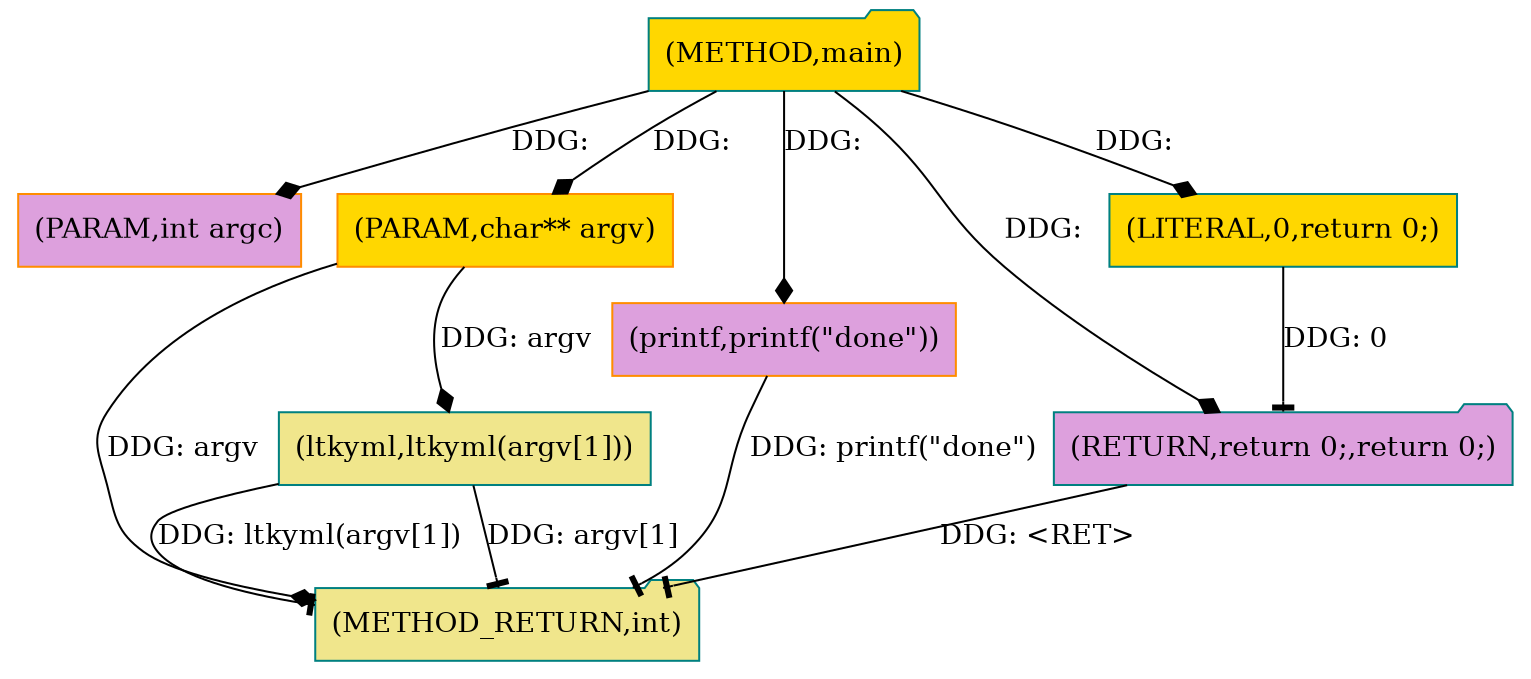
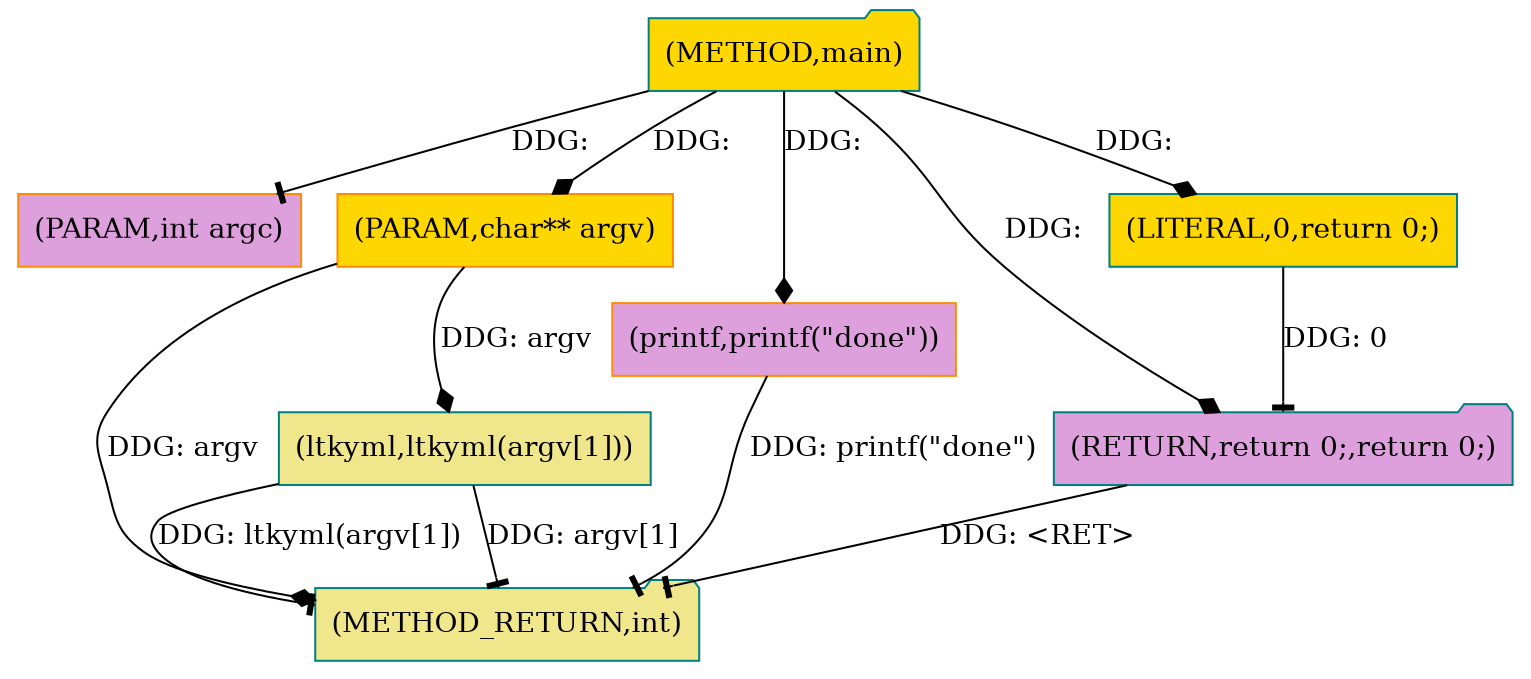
edge "(METHOD,main)" -> "(PARAM,int argc)": arrowhead diamond -> tee
